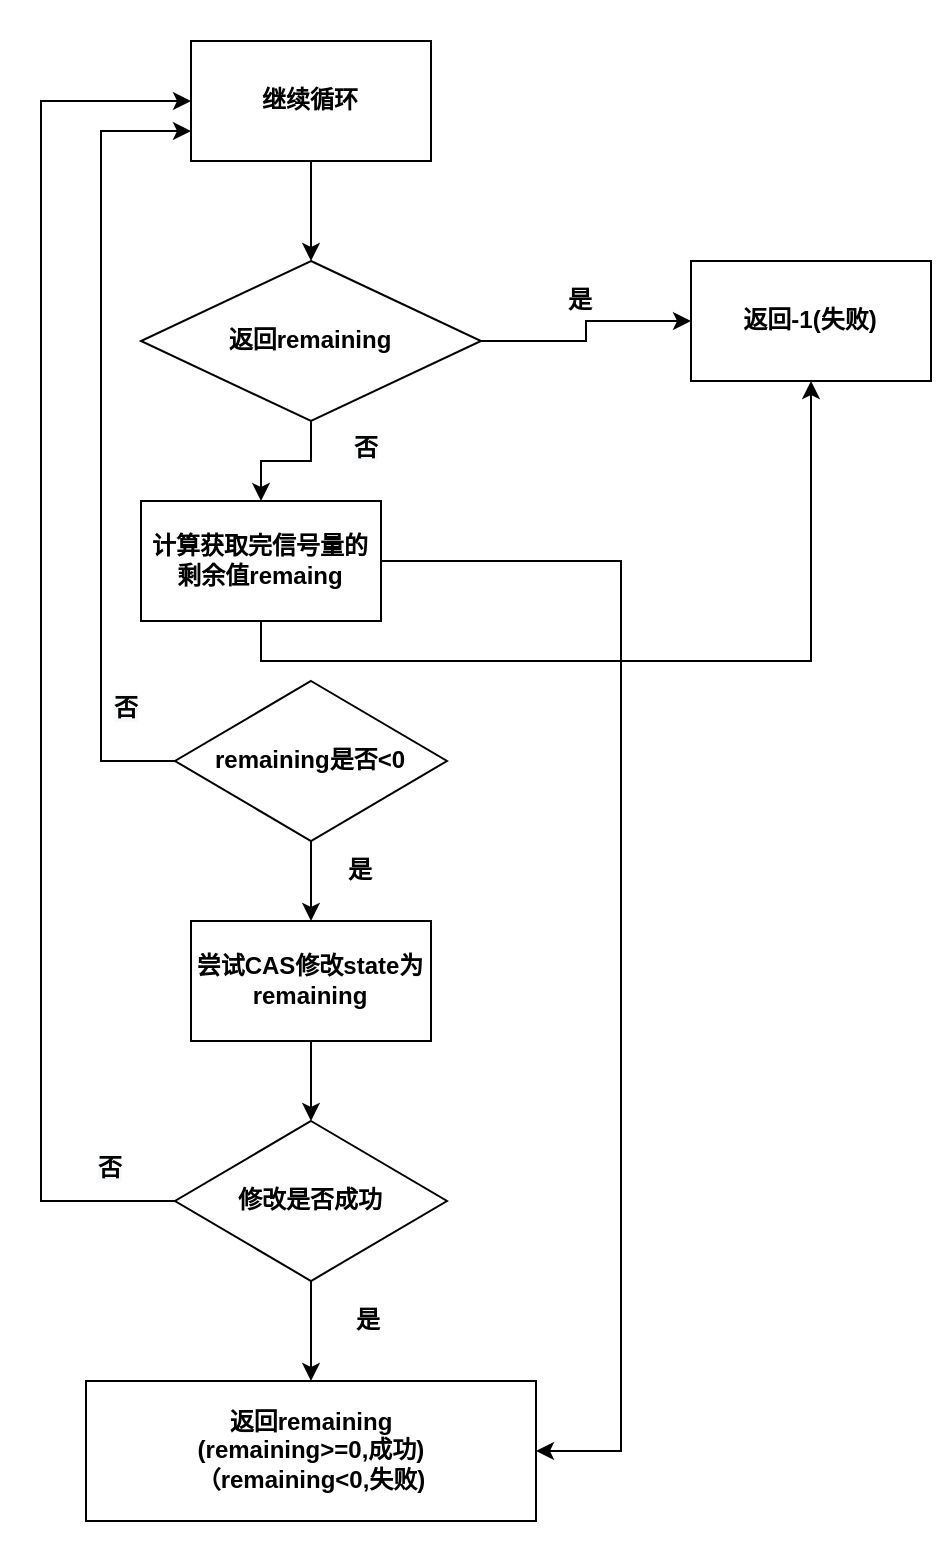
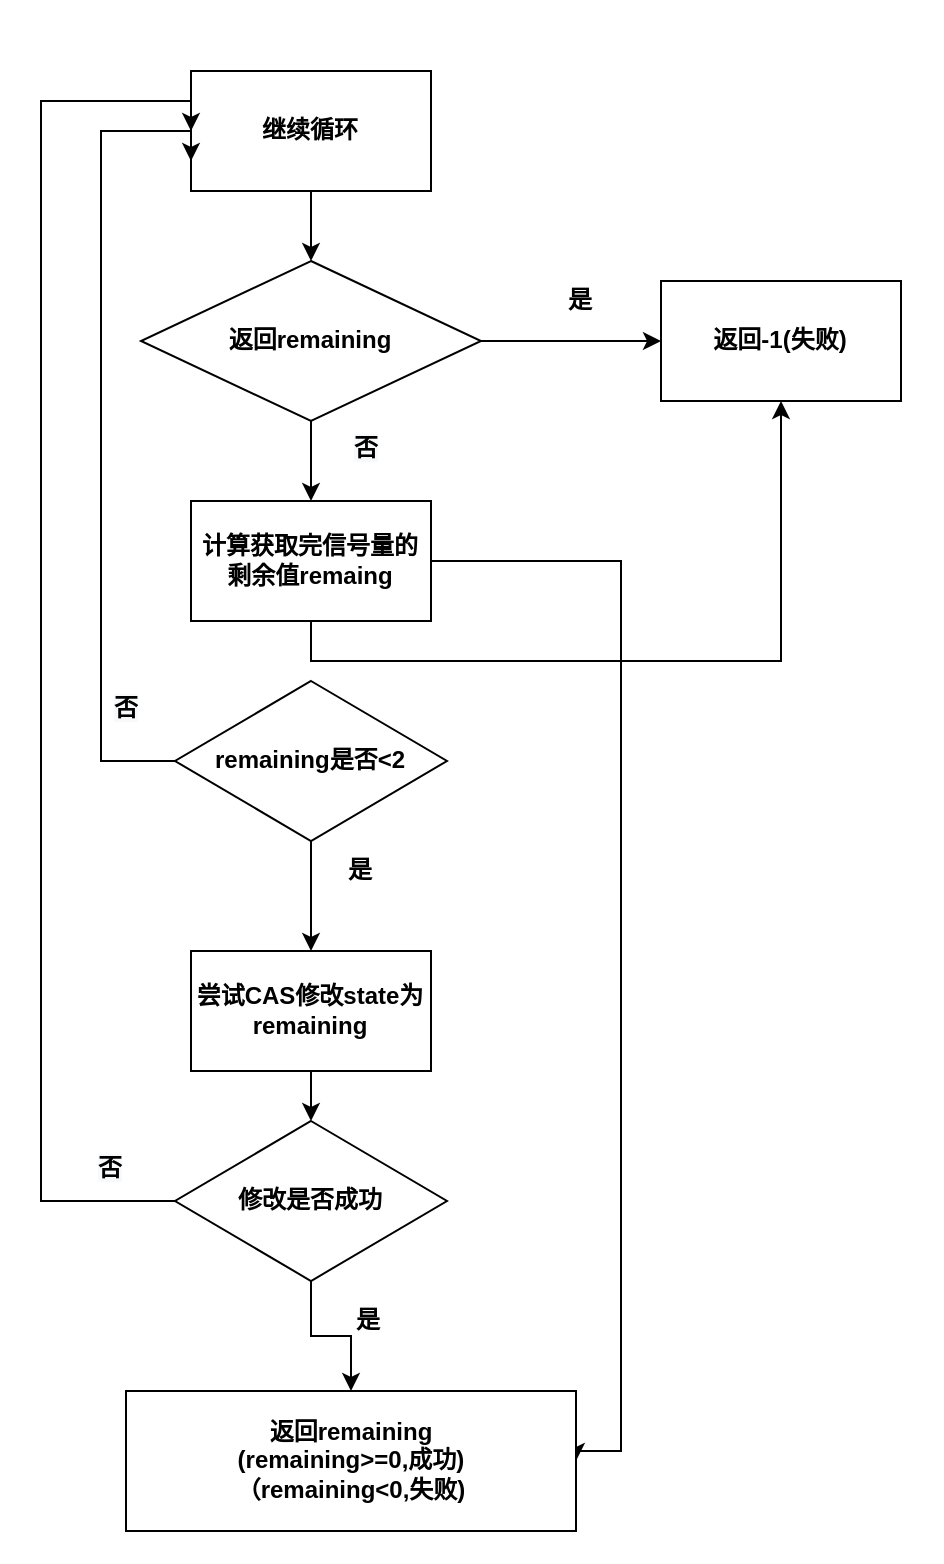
node "继续循环": moved (311, 101) -> (311, 131)
node "返回-1(失败)": moved (811, 321) -> (781, 341)
node "计算获取完信号量的剩余值remaing": moved (261, 561) -> (311, 561)
node "remaining是否<0": label "remaining是否<0" -> "remaining是否<2"
node "尝试CAS修改state为remaining": moved (311, 981) -> (311, 1011)
node "返回remaining (remaining>=0,成功) （remaining<0,失败)": moved (311, 1451) -> (351, 1461)
